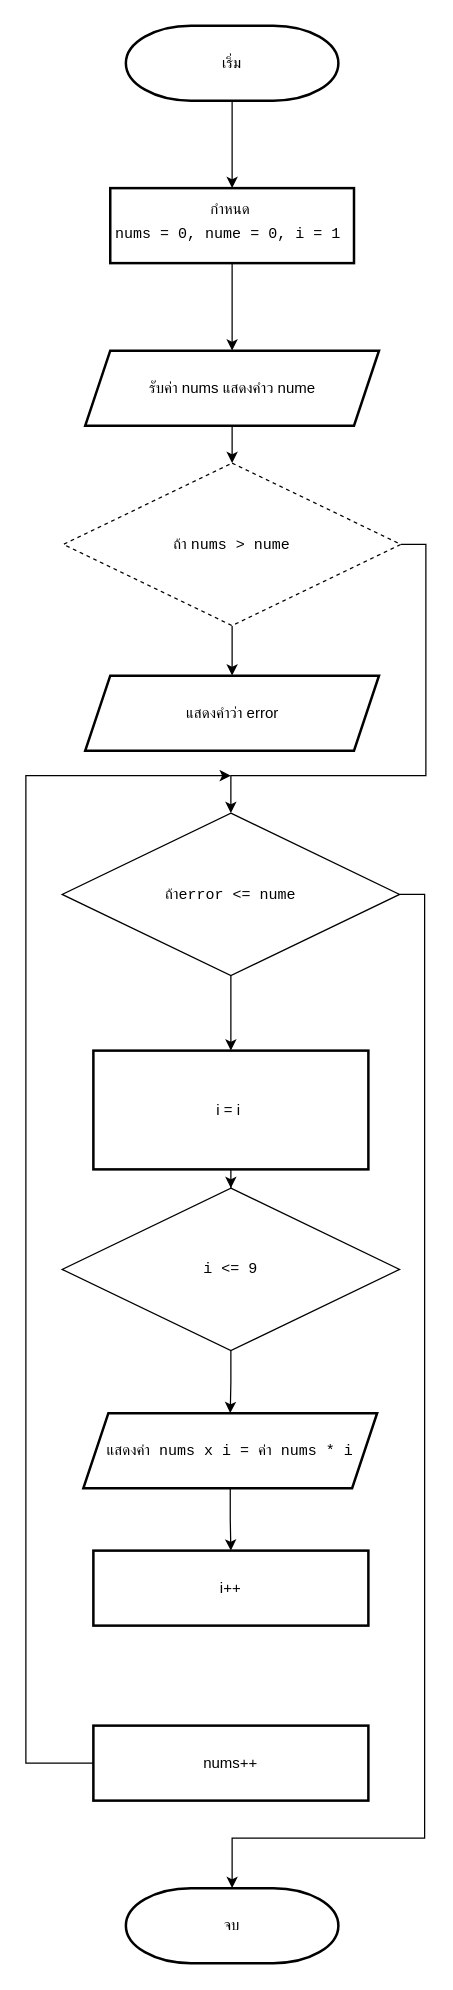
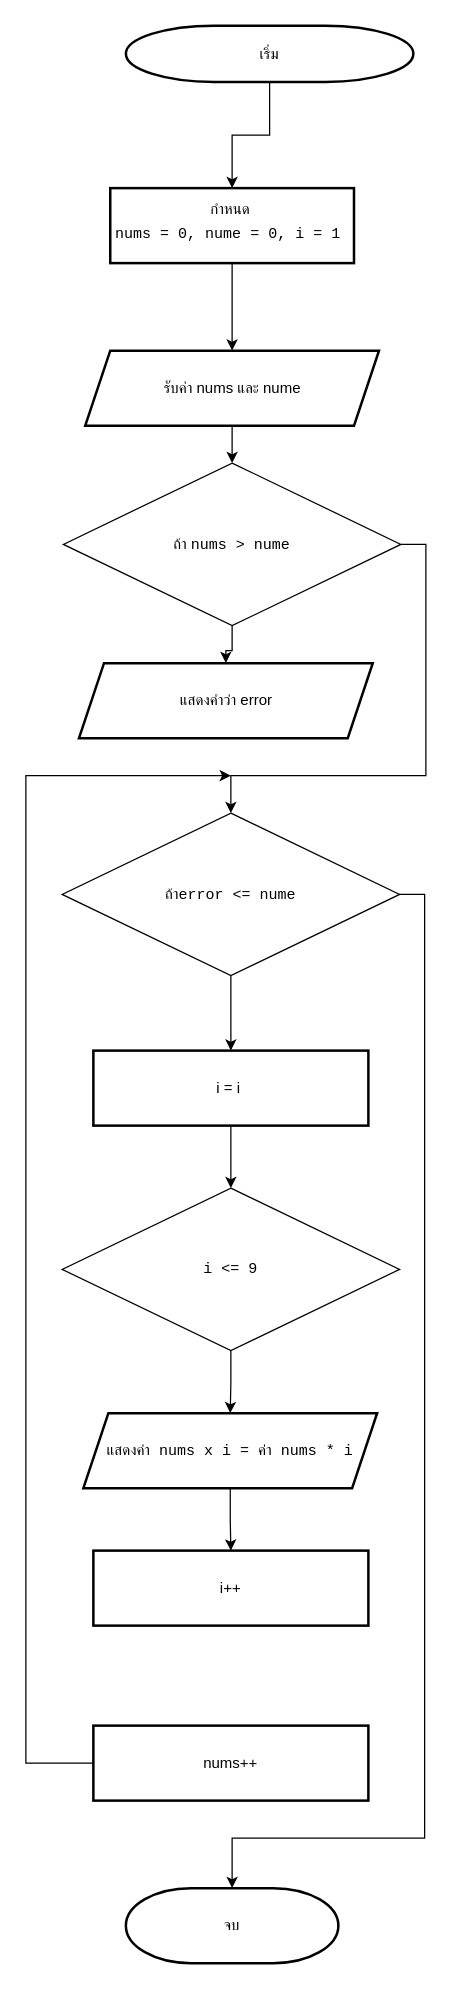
node "เริ่ม": size 213x75 -> 288x56
node "รับค่า nums แสดงคำว nume": label "รับค่า nums แสดงคำว nume" -> "รับค่า nums และ nume"
node "ถ้า nums > nume": style dashed -> solid
node "แสดงคำว่า error": moved (232, 713) -> (226, 701)
node "i = i": size 275x119 -> 275x75
